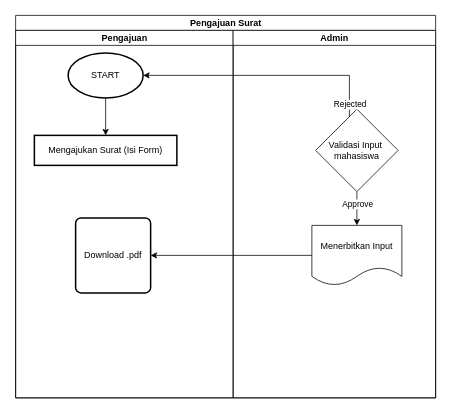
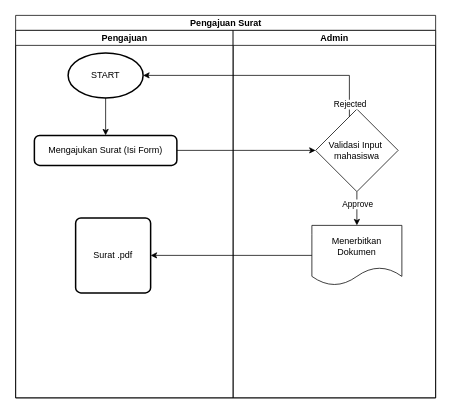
node "Mengajukan Surat (Isi Form)": shape rectangle -> rounded rectangle
edge "Mengajukan Surat (Isi Form)" -> "Validasi Input mahasiswa": added
node "Menerbitkan Input": label "Menerbitkan Input" -> "Menerbitkan Dokumen"
node "Download .pdf": label "Download .pdf" -> "Surat .pdf"
